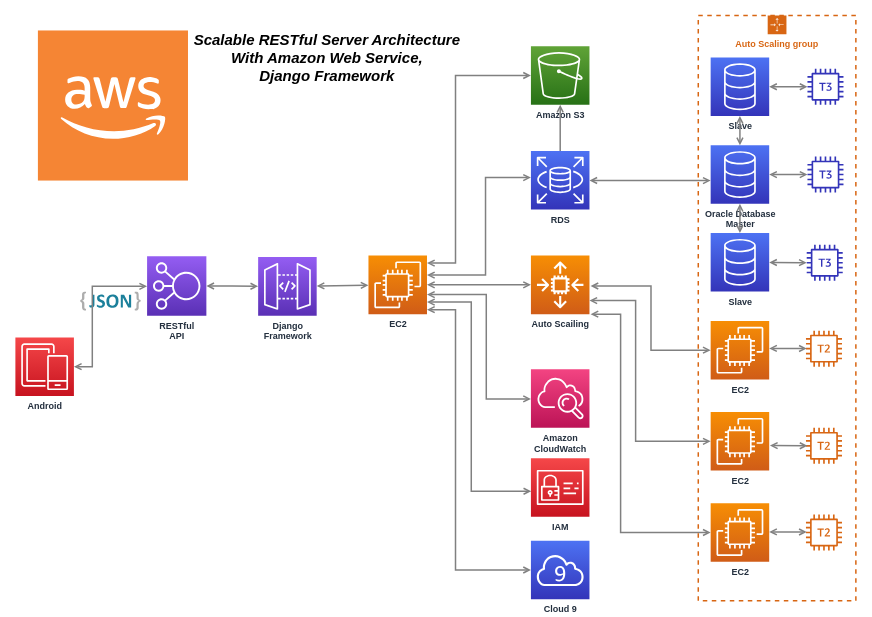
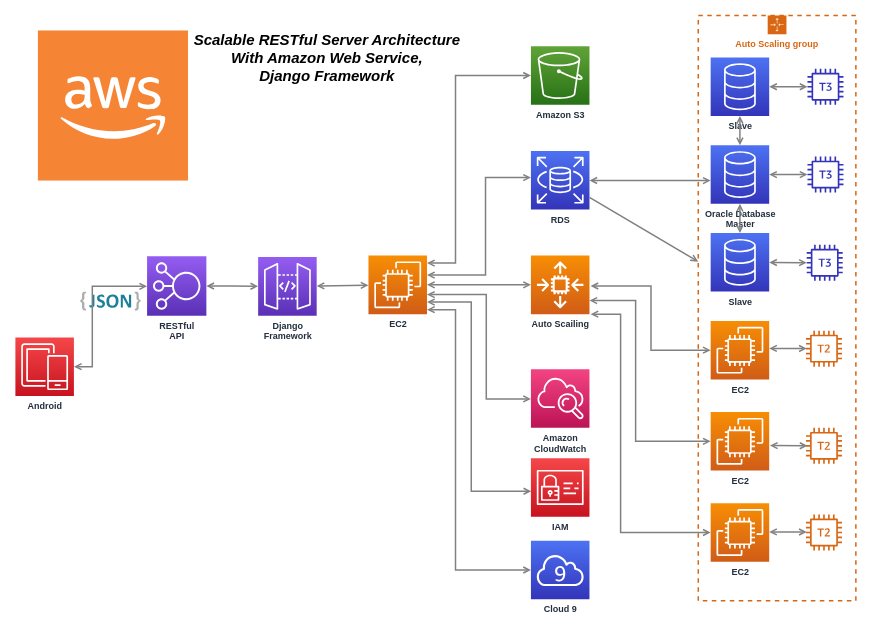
edge "RDS" -> "Amazon S3": now "RDS" -> "Auto Scaling group"
